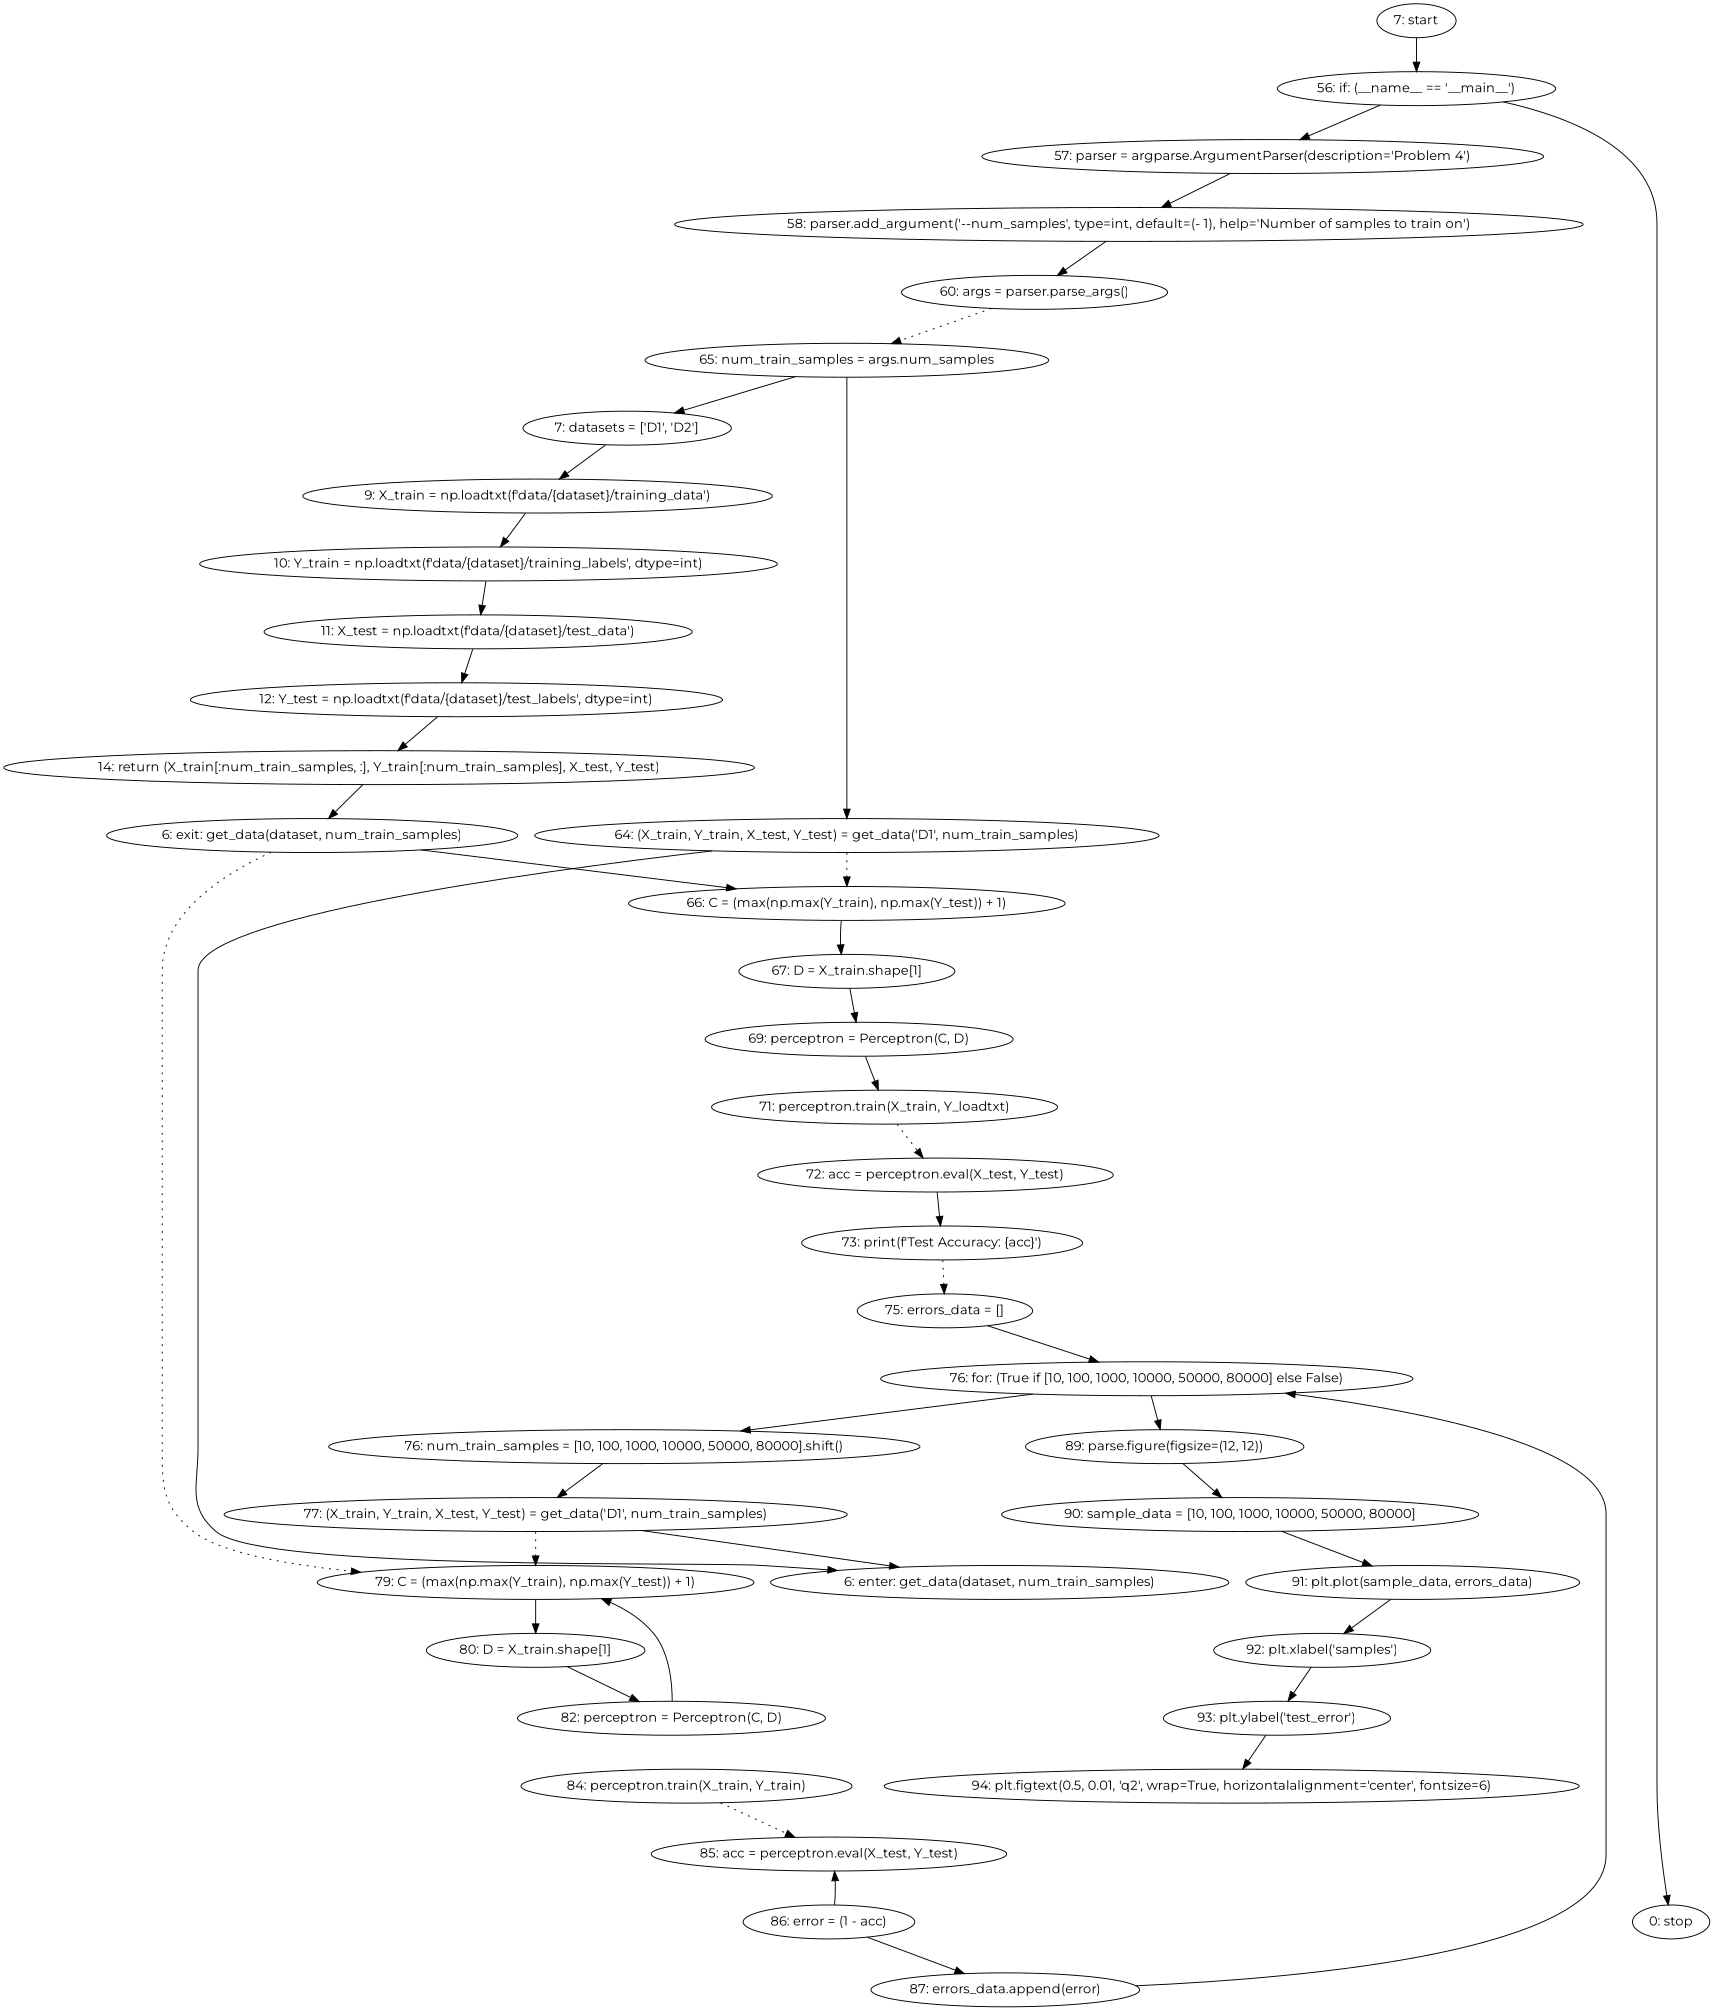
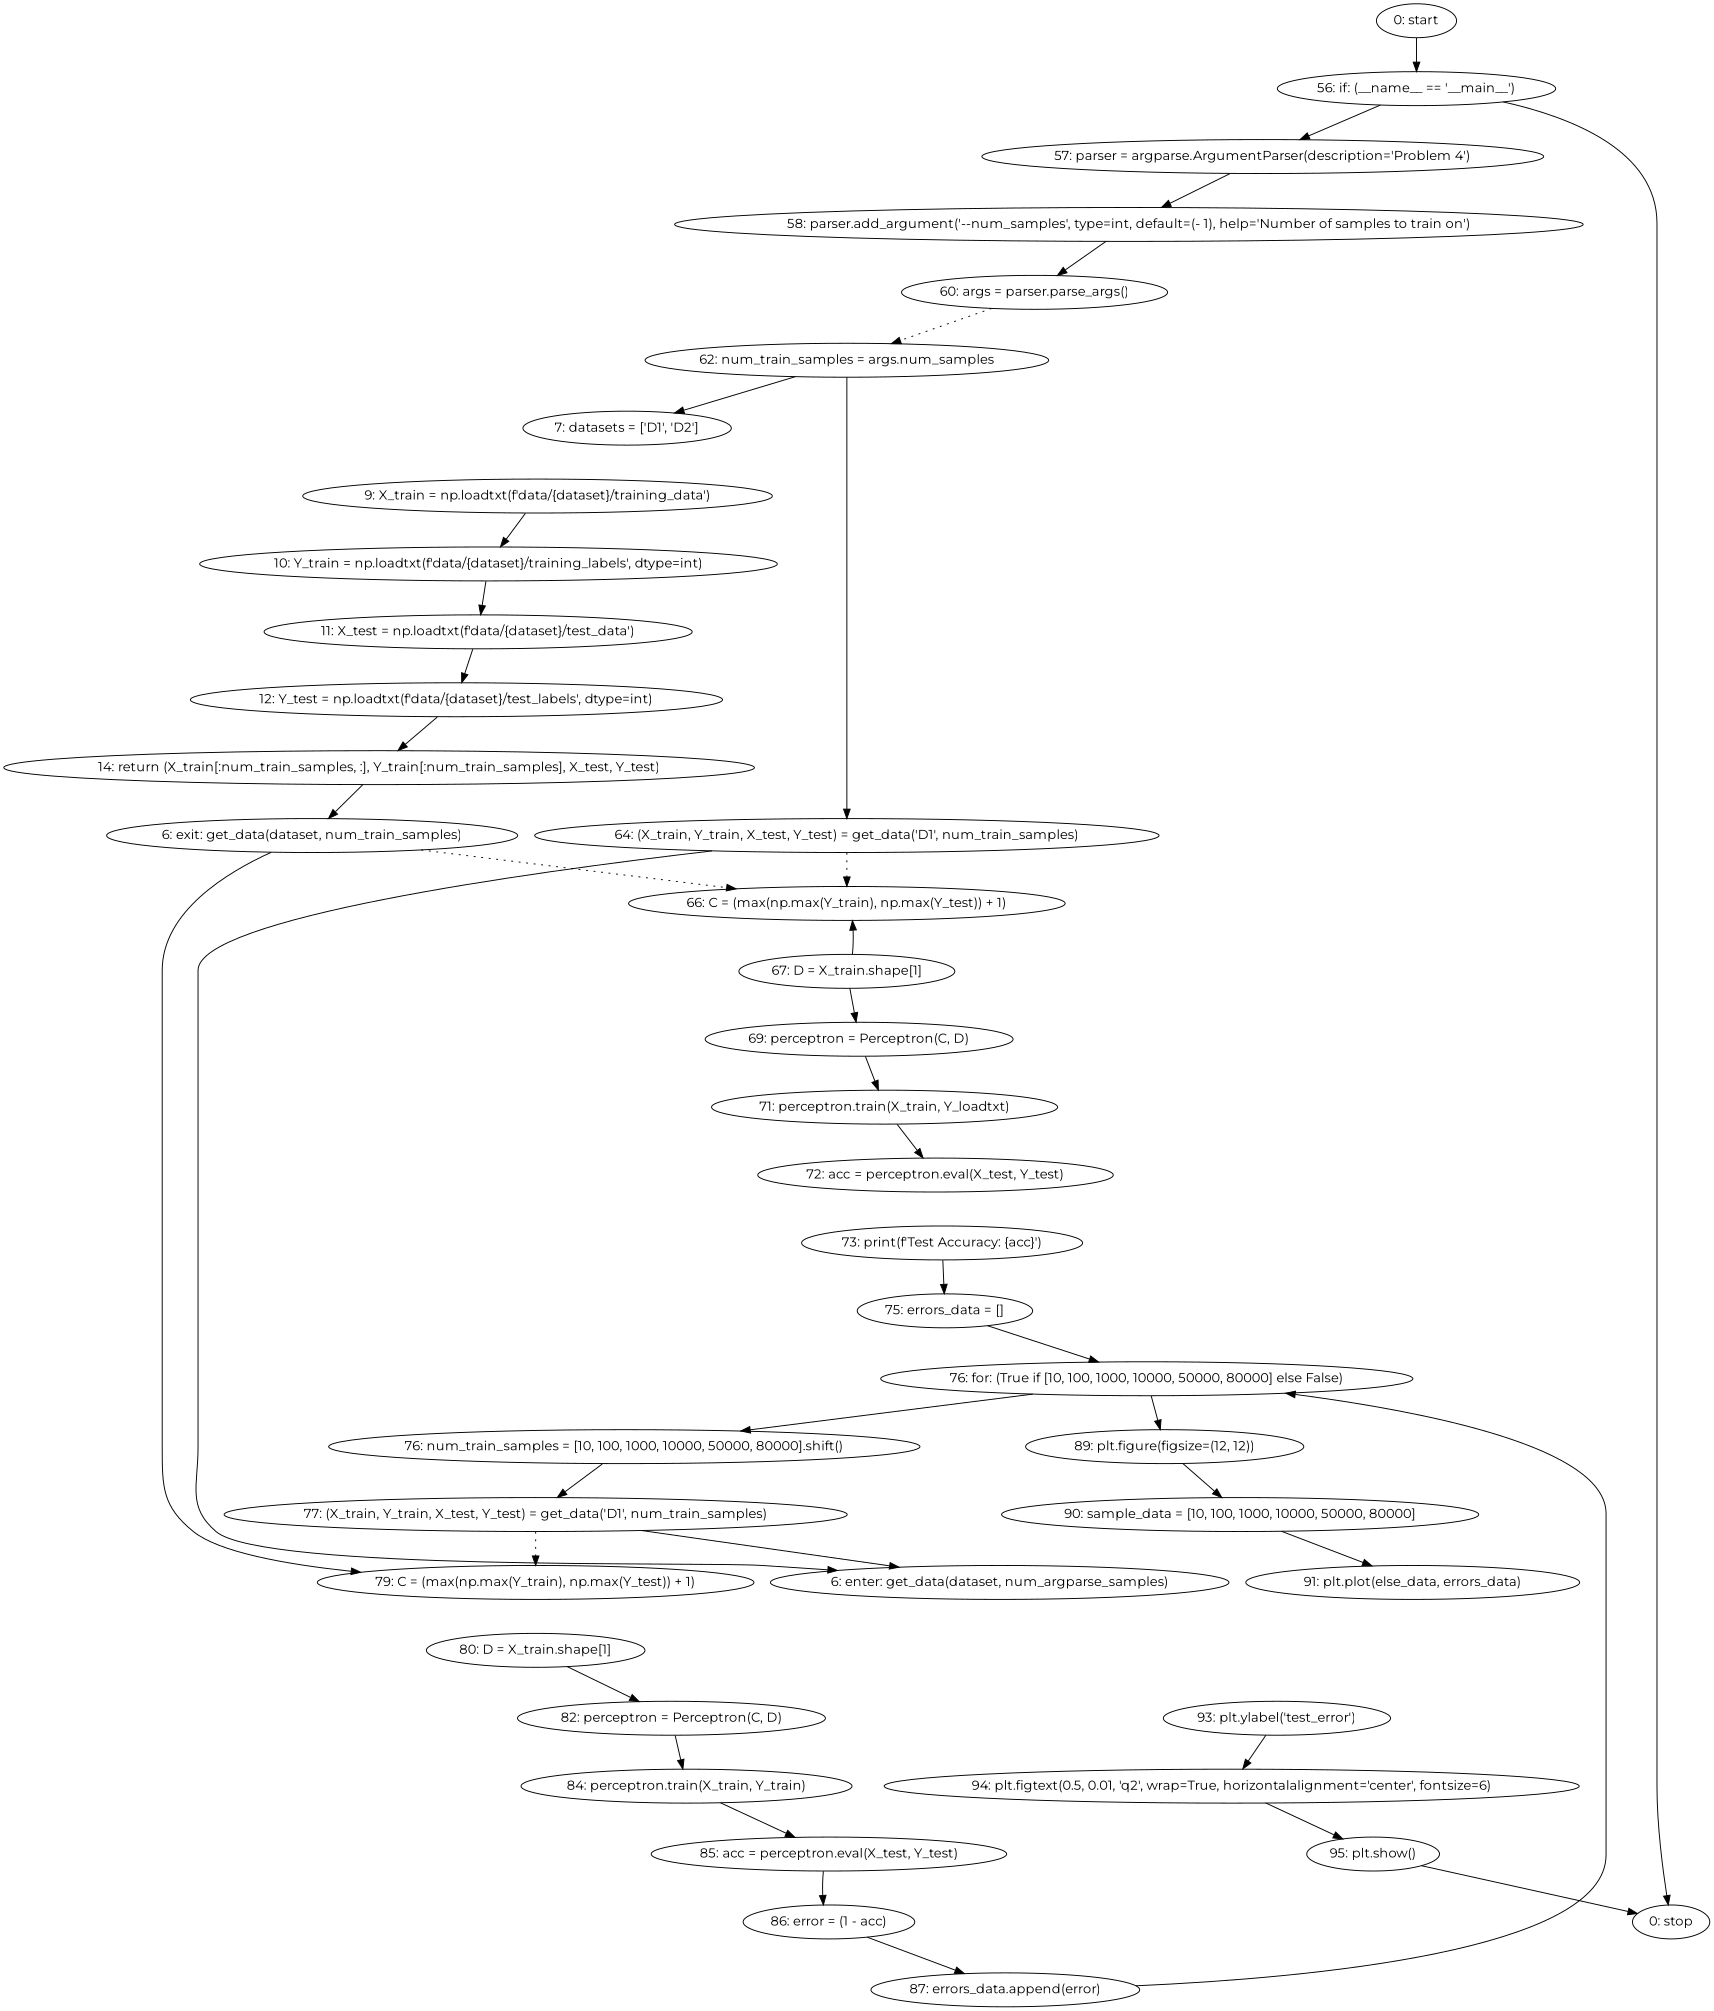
node "7: start": label "7: start" -> "0: start"
node "65: num_train_samples = args.num_samples": label "65: num_train_samples = args.num_samples" -> "62: num_train_samples = args.num_samples"
edge "7: datasets = ['D1', 'D2']" -> "9: X_train = np.loadtxt(f'data/{dataset}/training_data')": removed
edge "6: exit: get_data(dataset, num_train_samples)" -> "66: C = (max(np.max(Y_train), np.max(Y_test)) + 1)": style solid -> dotted
edge "66: C = (max(np.max(Y_train), np.max(Y_test)) + 1)" -> "67: D = X_train.shape[1]": reversed
edge "71: perceptron.train(X_train, Y_loadtxt)" -> "72: acc = perceptron.eval(X_test, Y_test)": style dotted -> solid
edge "72: acc = perceptron.eval(X_test, Y_test)" -> "73: print(f'Test Accuracy: {acc}')": removed
edge "6: exit: get_data(dataset, num_train_samples)" -> "79: C = (max(np.max(Y_train), np.max(Y_test)) + 1)": style dotted -> solid
edge "73: print(f'Test Accuracy: {acc}')" -> "75: errors_data = []": style dotted -> solid
node "89: parse.figure(figsize=(12, 12))": label "89: parse.figure(figsize=(12, 12))" -> "89: plt.figure(figsize=(12, 12))"
node "6: enter: get_data(dataset, num_train_samples)": label "6: enter: get_data(dataset, num_train_samples)" -> "6: enter: get_data(dataset, num_argparse_samples)"
node "91: plt.plot(sample_data, errors_data)": label "91: plt.plot(sample_data, errors_data)" -> "91: plt.plot(else_data, errors_data)"
edge "79: C = (max(np.max(Y_train), np.max(Y_test)) + 1)" -> "80: D = X_train.shape[1]": removed
edge "82: perceptron = Perceptron(C, D)" -> "79: C = (max(np.max(Y_train), np.max(Y_test)) + 1)": now "82: perceptron = Perceptron(C, D)" -> "84: perceptron.train(X_train, Y_train)"
node "92: plt.xlabel('samples')": removed
edge "84: perceptron.train(X_train, Y_train)" -> "85: acc = perceptron.eval(X_test, Y_test)": style dotted -> solid
node "95: plt.show()": added
edge "86: error = (1 - acc)" -> "85: acc = perceptron.eval(X_test, Y_test)": reversed
